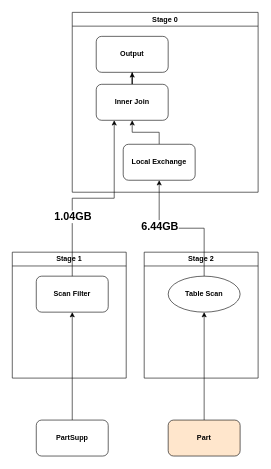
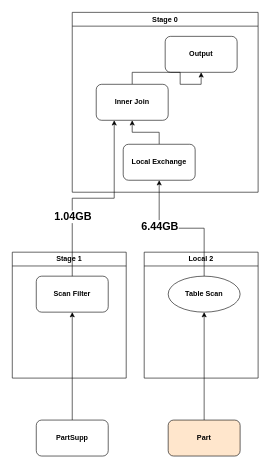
node "Output": moved (132, 54) -> (201, 54)
node "Stage 2": label "Stage 2" -> "Local 2"
